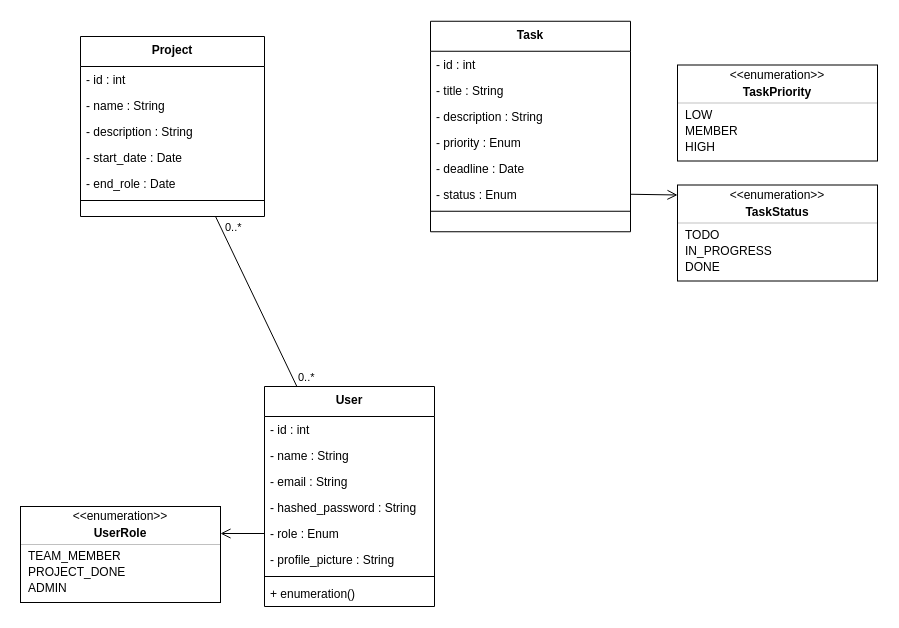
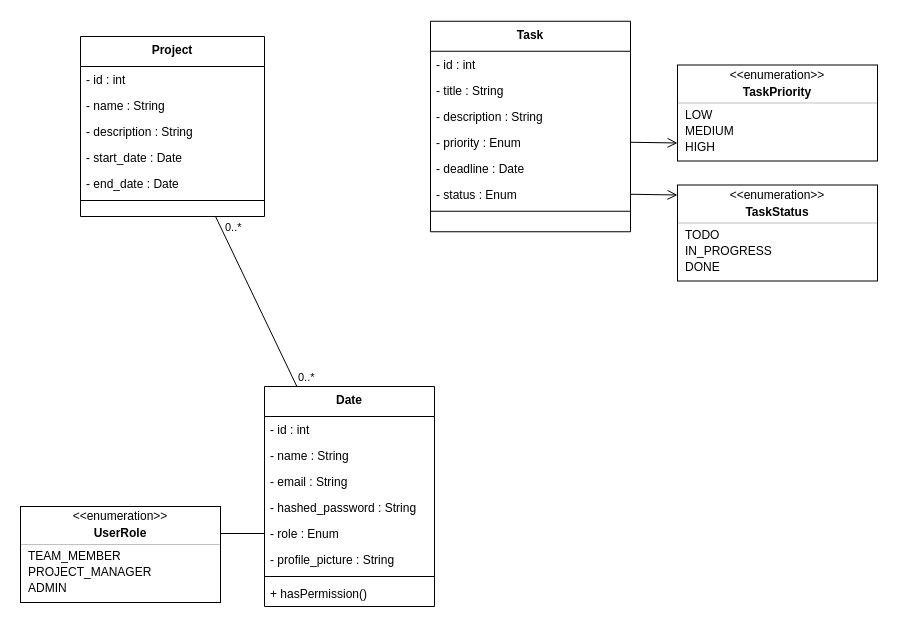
node "MEMBER": label "MEMBER" -> "MEDIUM"
edge "- priority : Enum" -> "HIGH": added
node "- end_role : Date": label "- end_role : Date" -> "- end_date : Date"
node "User": label "User" -> "Date"
edge "- role : Enum" -> "UserRole": arrowhead open -> none
node "PROJECT_DONE": label "PROJECT_DONE" -> "PROJECT_MANAGER"
node "+ enumeration()": label "+ enumeration()" -> "+ hasPermission()"
